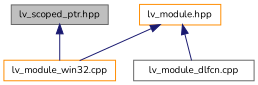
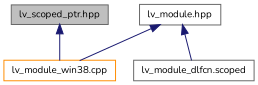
node "lv_module.hpp": color darkorange -> gray40
node "lv_module_win32.cpp": label "lv_module_win32.cpp" -> "lv_module_win38.cpp"
node "lv_module_dlfcn.cpp": label "lv_module_dlfcn.cpp" -> "lv_module_dlfcn.scoped"
